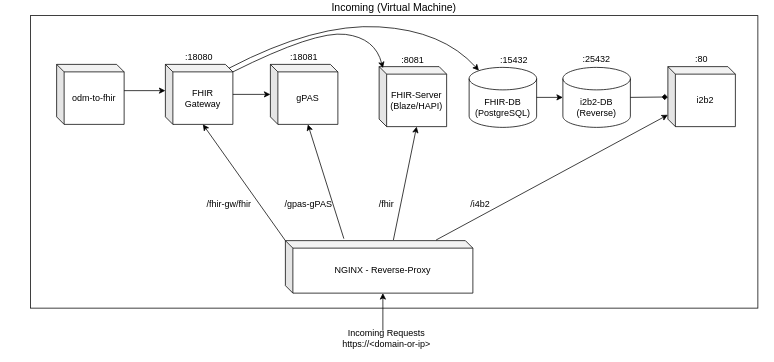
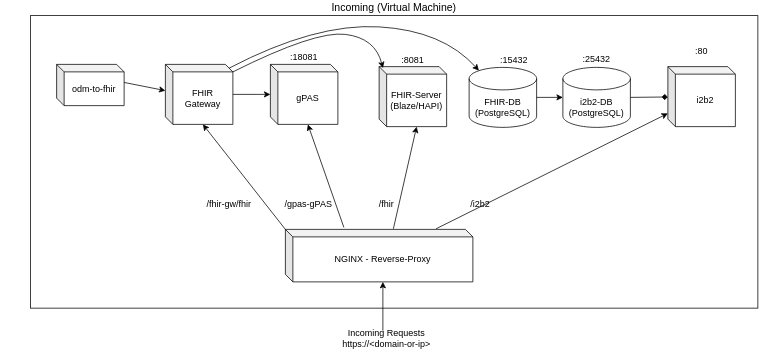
node ":18080": removed
node ":80": moved (702, 59) -> (702, 51)
node "odm-to-fhir": size 68x60 -> 68x41
node "i2b2-DB (Reverse)": label "i2b2-DB (Reverse)" -> "i2b2-DB (PostgreSQL)"
node "/i4b2": label "/i4b2" -> "/i2b2"
node "NGINX - Reverse-Proxy": moved (379, 267) -> (379, 255)
